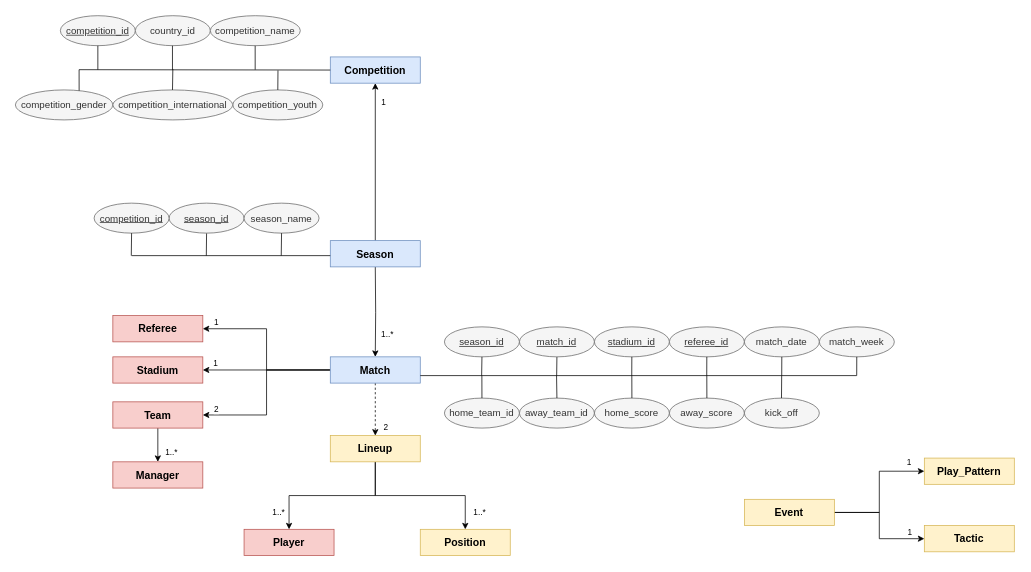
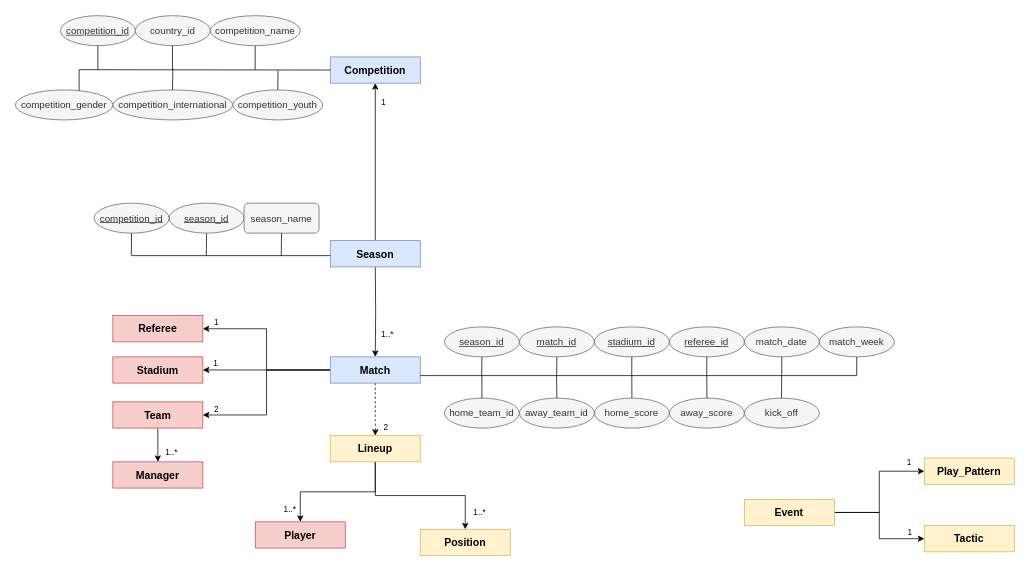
node "season_name": shape ellipse -> rounded rectangle
node "Player": moved (289, 542) -> (300, 535)
